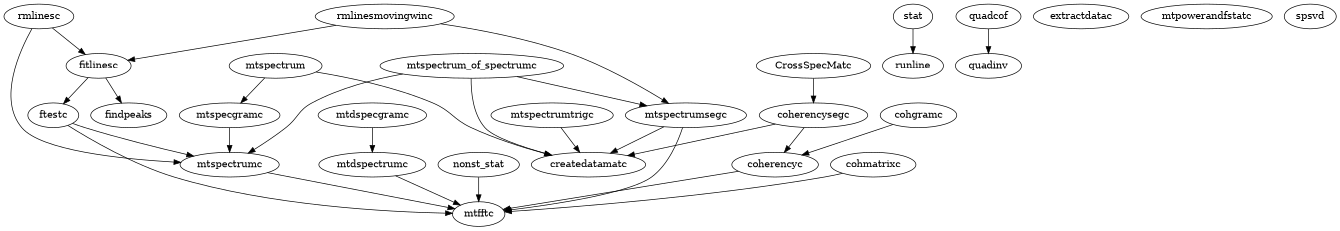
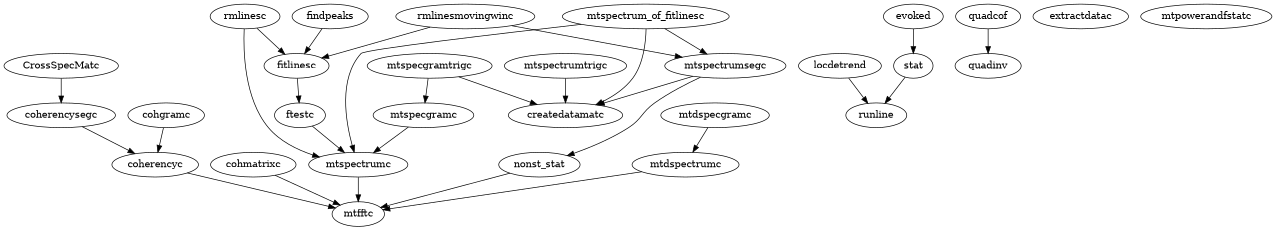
node "evoked": added
node "spsvd": removed
node "mtspectrum": label "mtspectrum" -> "mtspecgramtrigc"
node "mtspectrum_of_spectrumc": label "mtspectrum_of_spectrumc" -> "mtspectrum_of_fitlinesc"
node "locdetrend": added
edge "fitlinesc" -> "findpeaks": reversed
edge "coherencysegc" -> "createdatamatc": removed
edge "mtspectrumsegc" -> "mtfftc": now "mtspectrumsegc" -> "nonst_stat"
edge "ftestc" -> "mtfftc": removed
